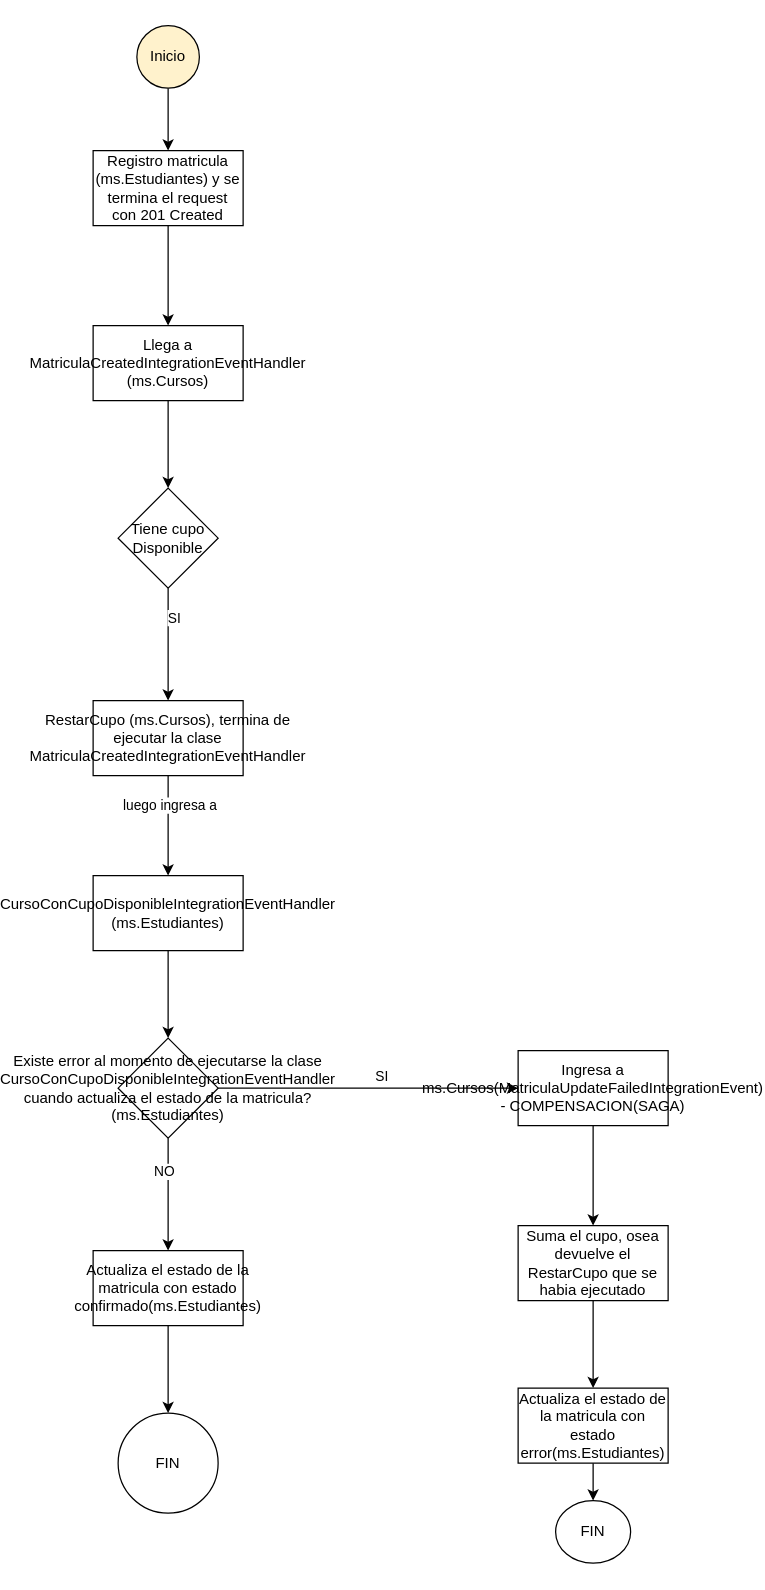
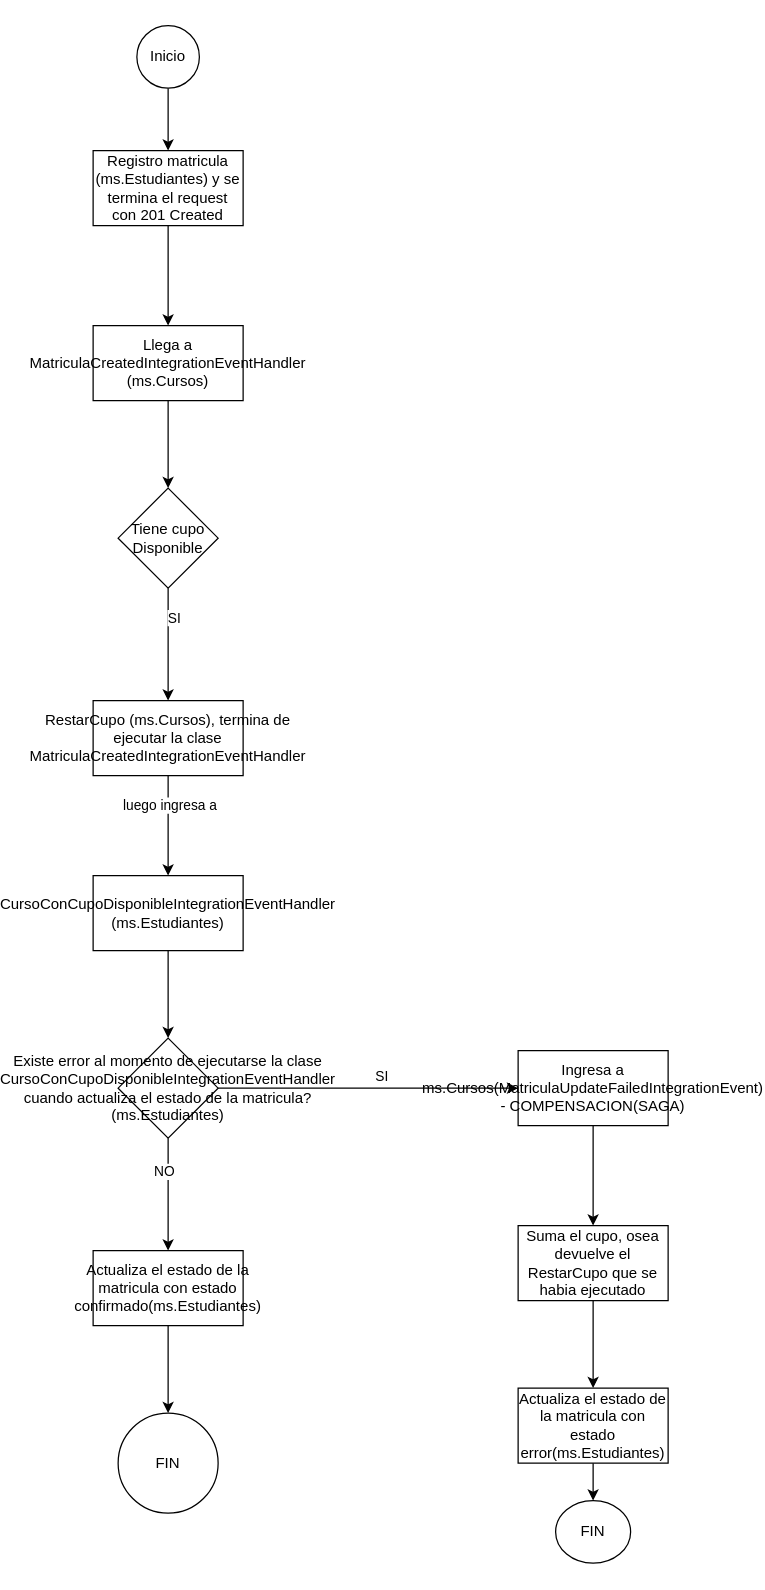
node "Inicio": fillcolor #fff2cc -> #ffffff
